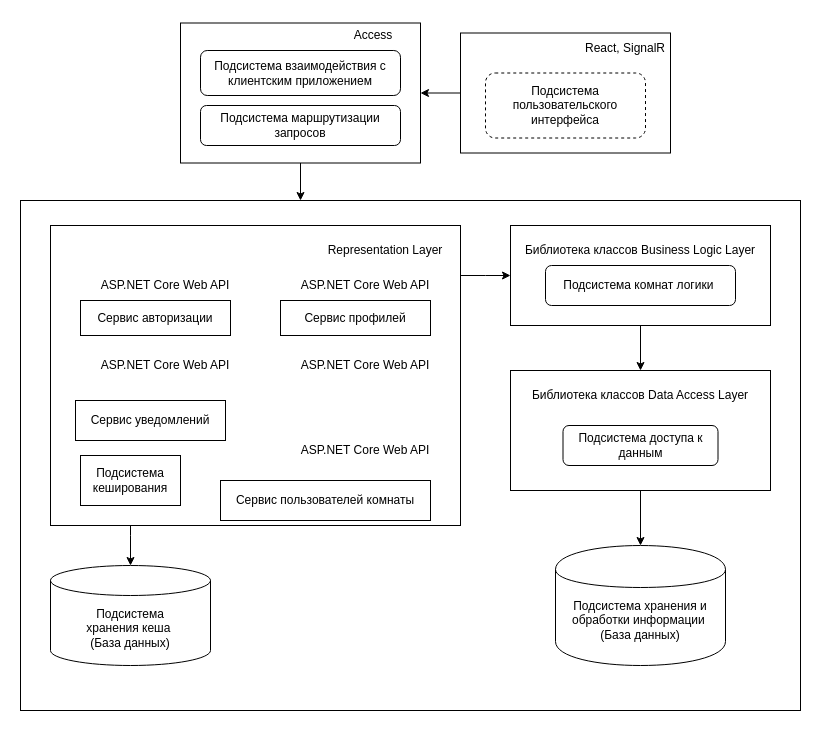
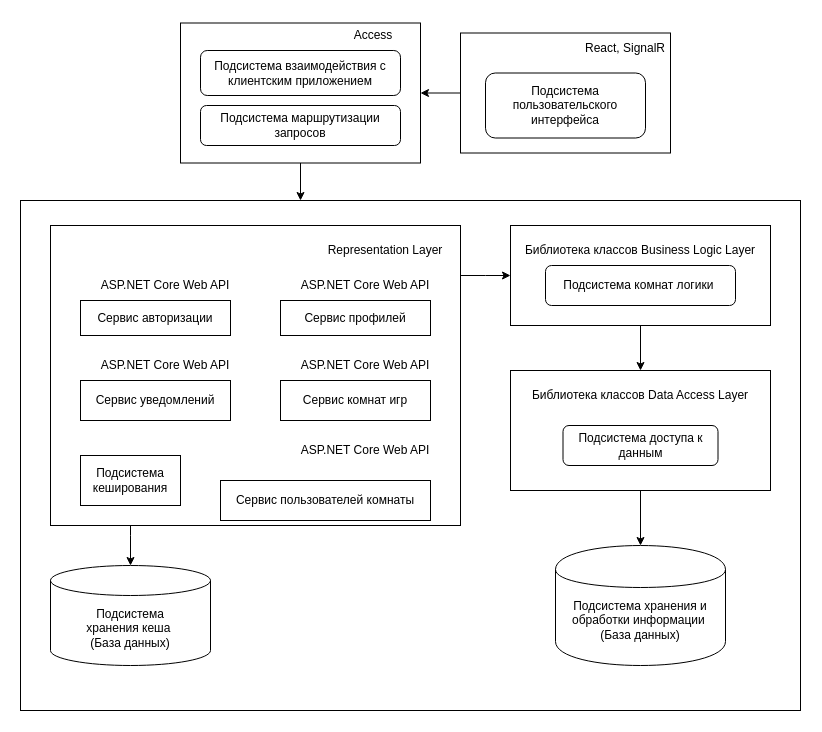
node "Подсистема пользовательского интерфейса": style dashed -> solid
node "Сервис комнат игр": added
node "Сервис уведомлений": moved (151, 421) -> (156, 401)
